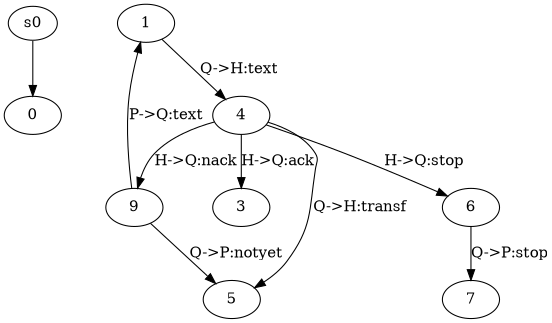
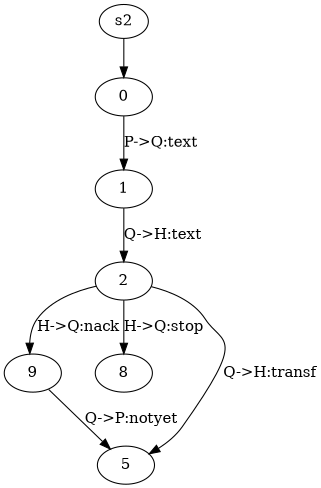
node "s0": label "s0" -> "s2"
node "4": label "4" -> "2"
edge "9" -> "1": now "0" -> "1"
node "3": removed
node "6": label "6" -> "8"
node "7": removed
